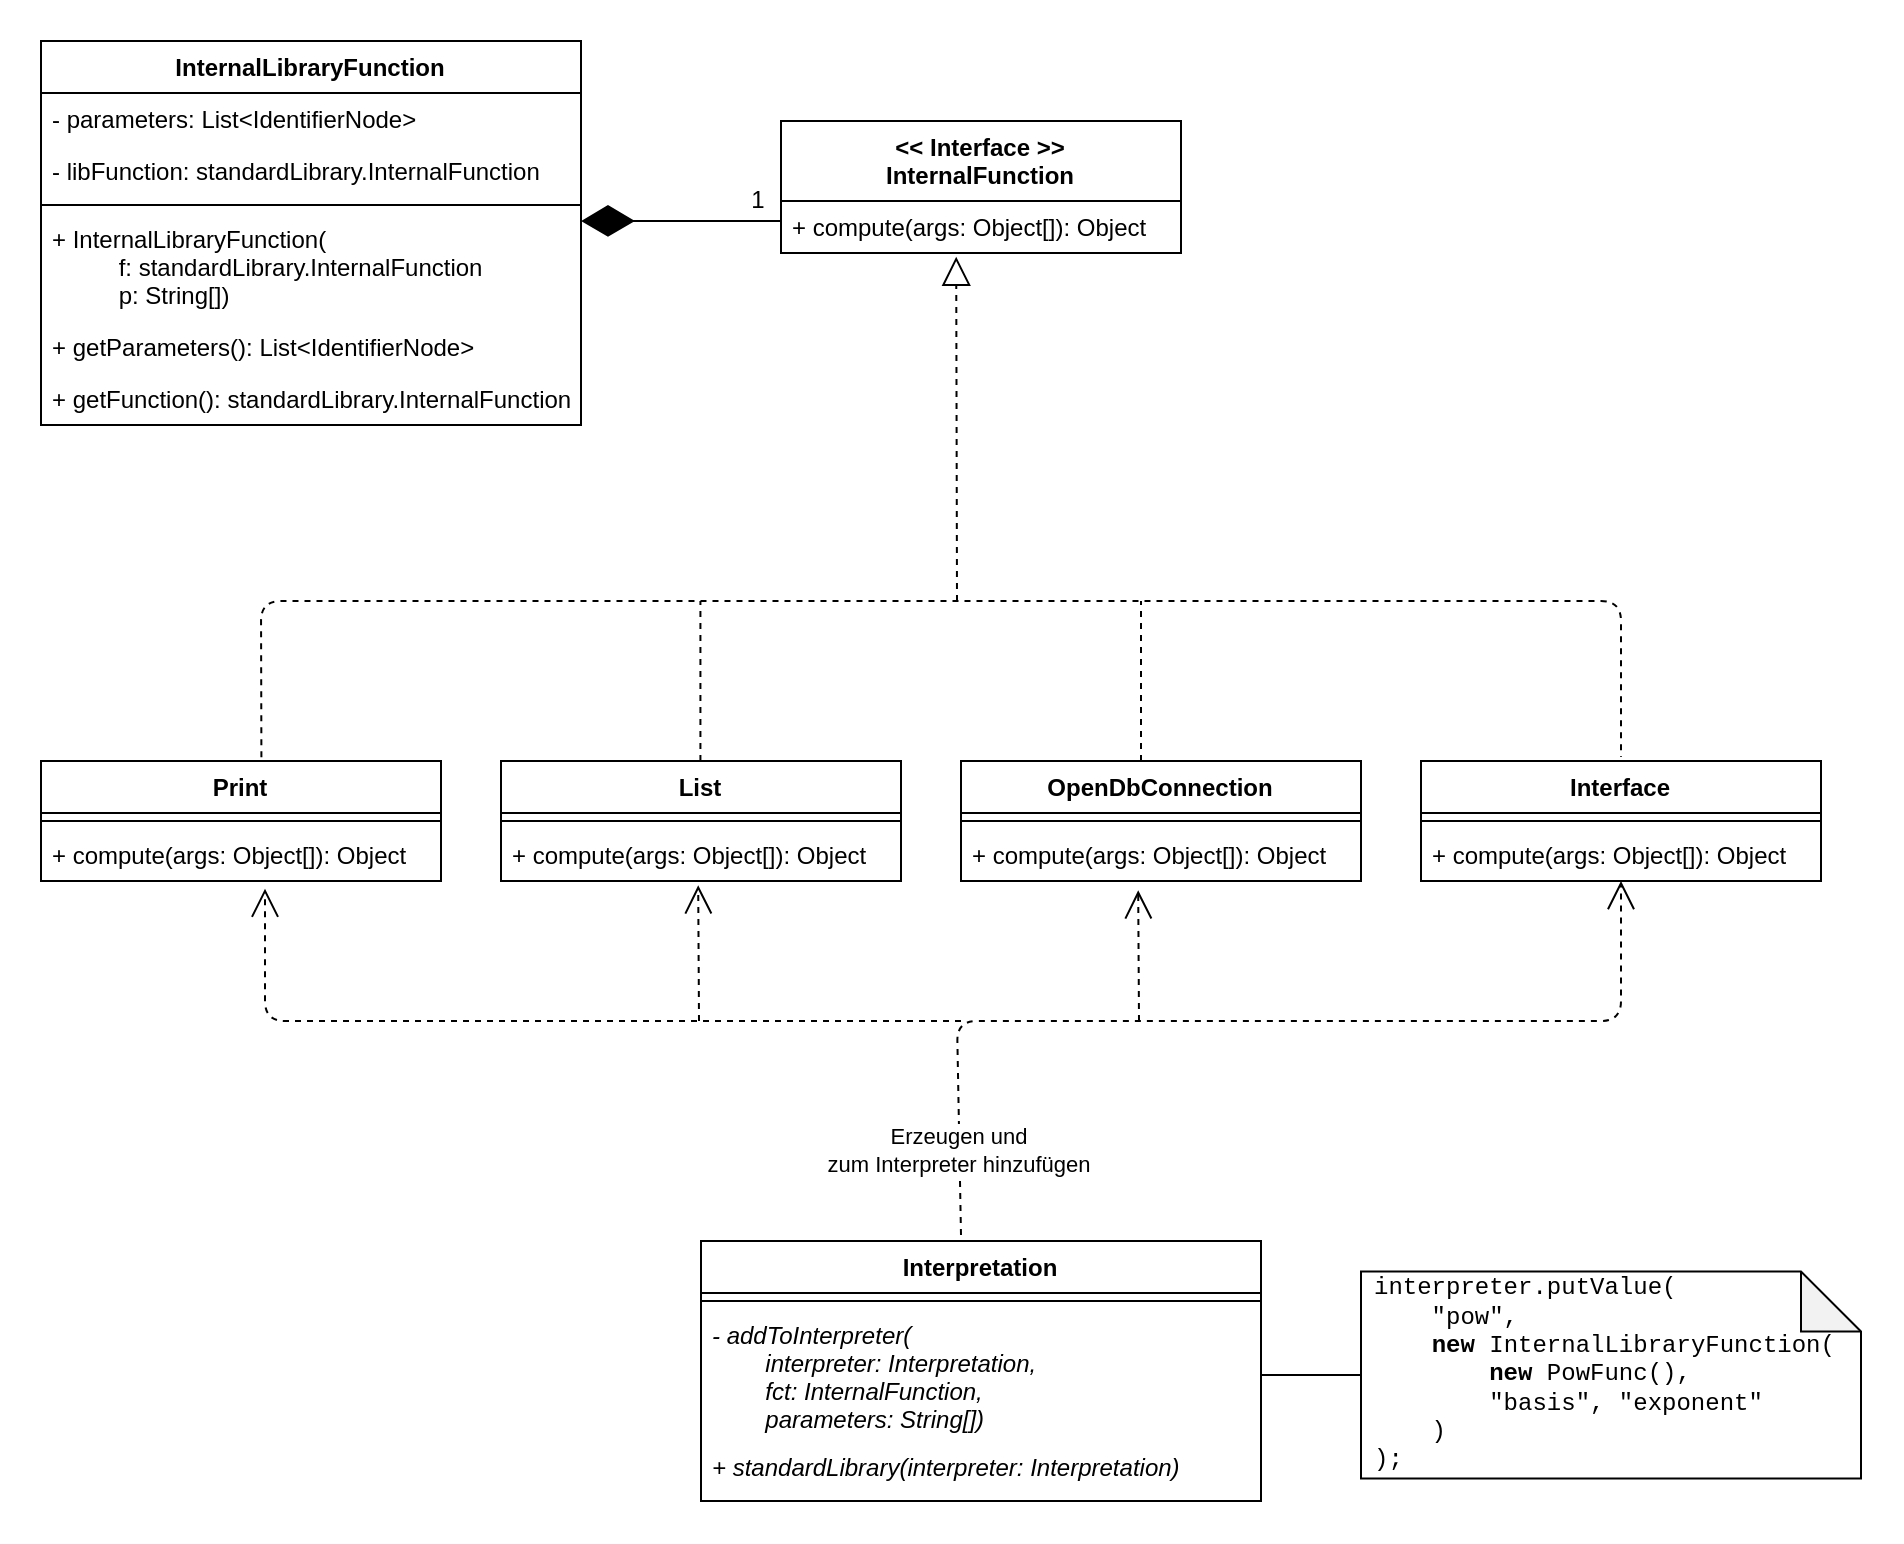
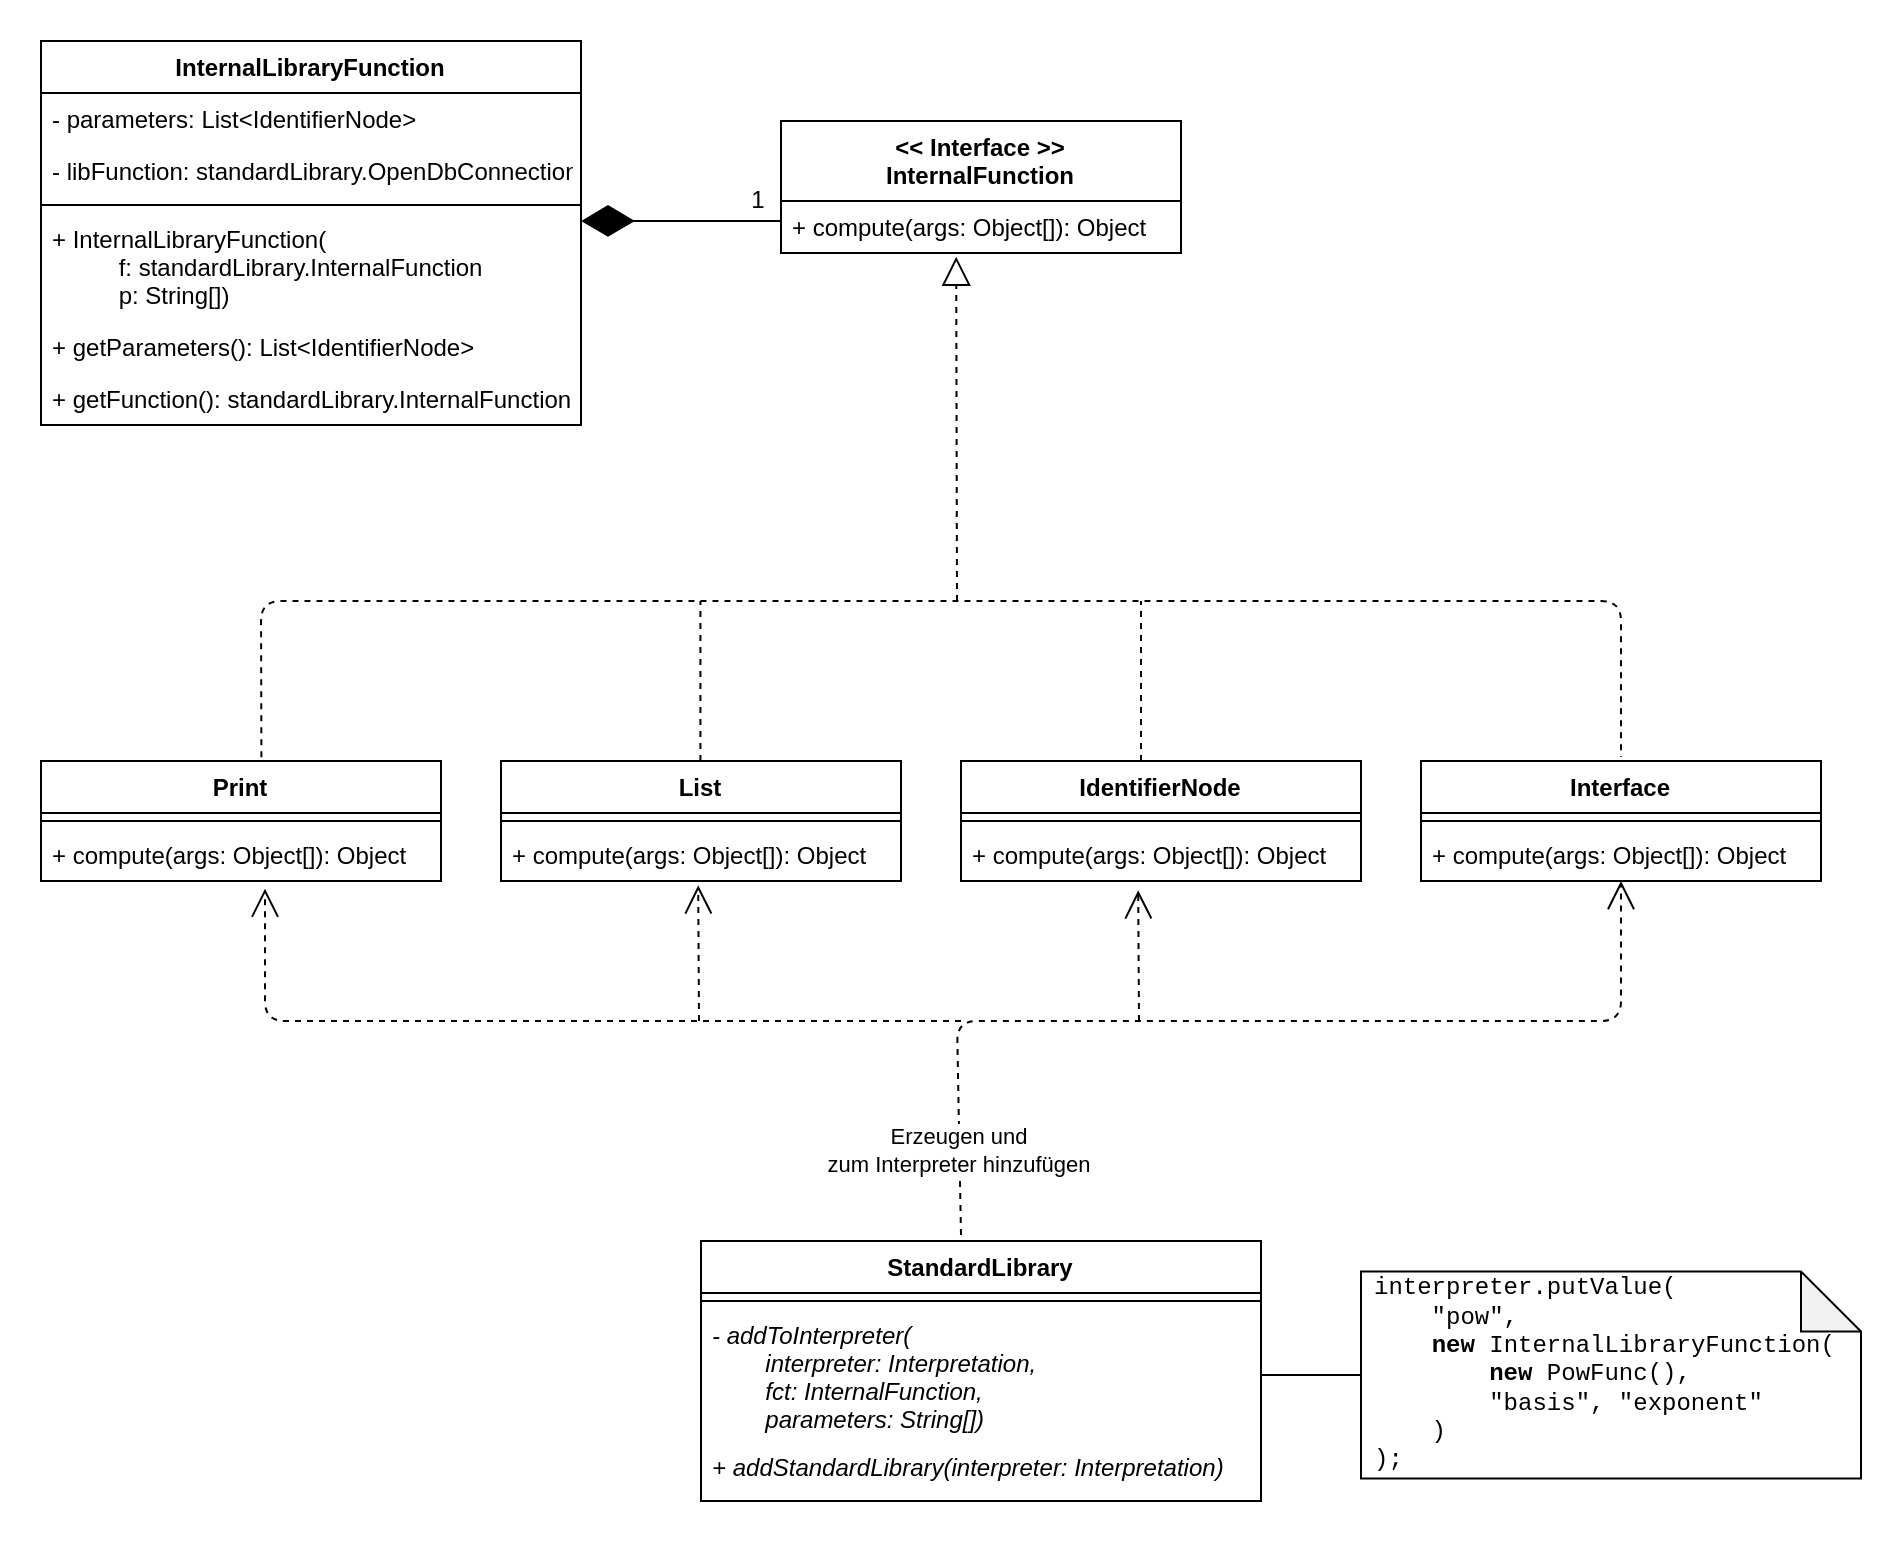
node "- libFunction: standardLibrary.InternalFunction": label "- libFunction: standardLibrary.InternalFunction" -> "- libFunction: standardLibrary.OpenDbConnection"
node "OpenDbConnection": label "OpenDbConnection" -> "IdentifierNode"
node "Interpretation": label "Interpretation" -> "StandardLibrary"
node "+ standardLibrary(interpreter: Interpretation)": label "+ standardLibrary(interpreter: Interpretation)" -> "+ addStandardLibrary(interpreter: Interpretation)"
